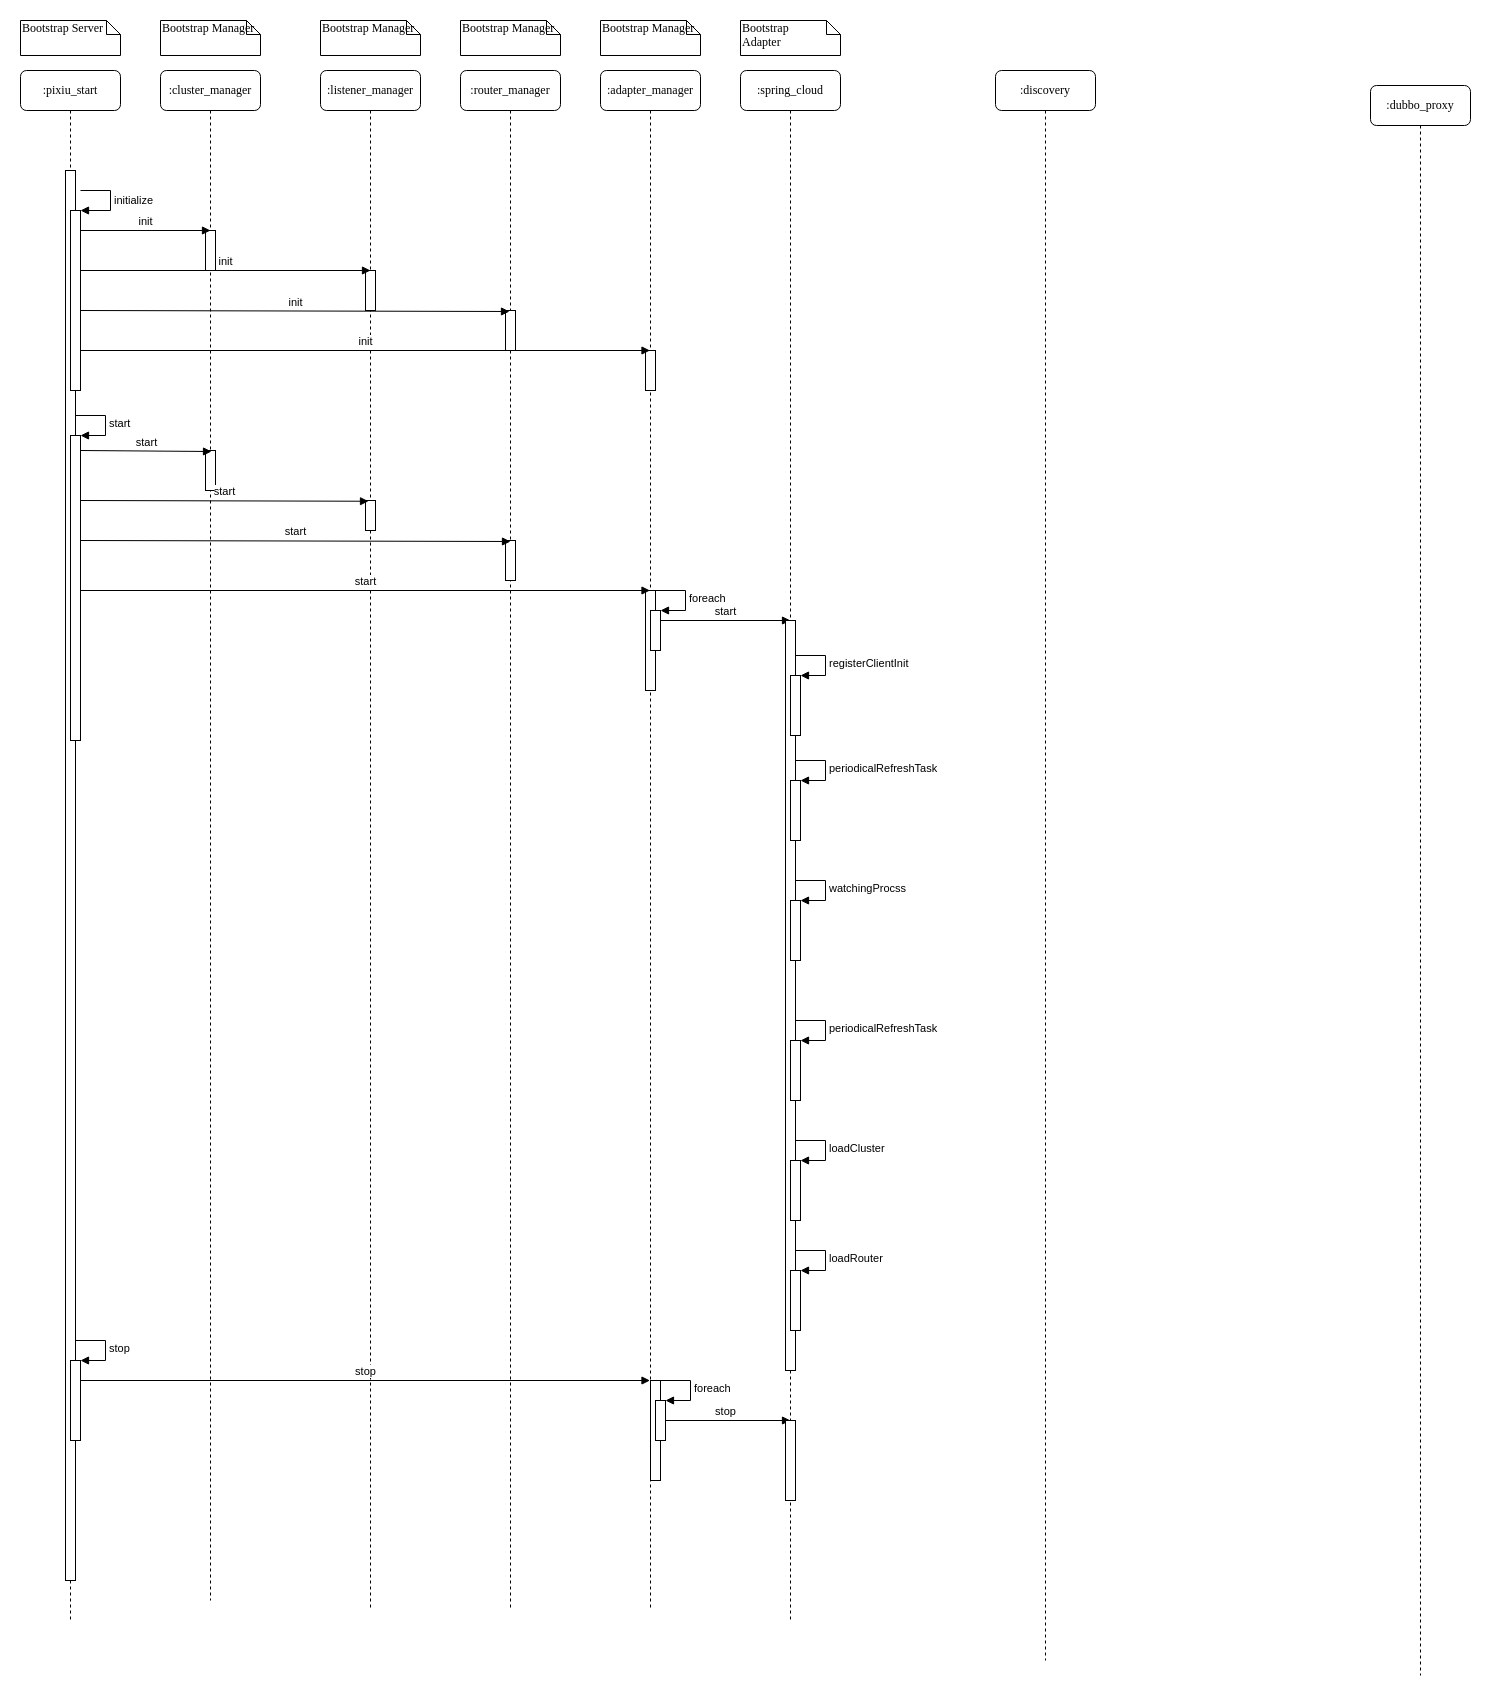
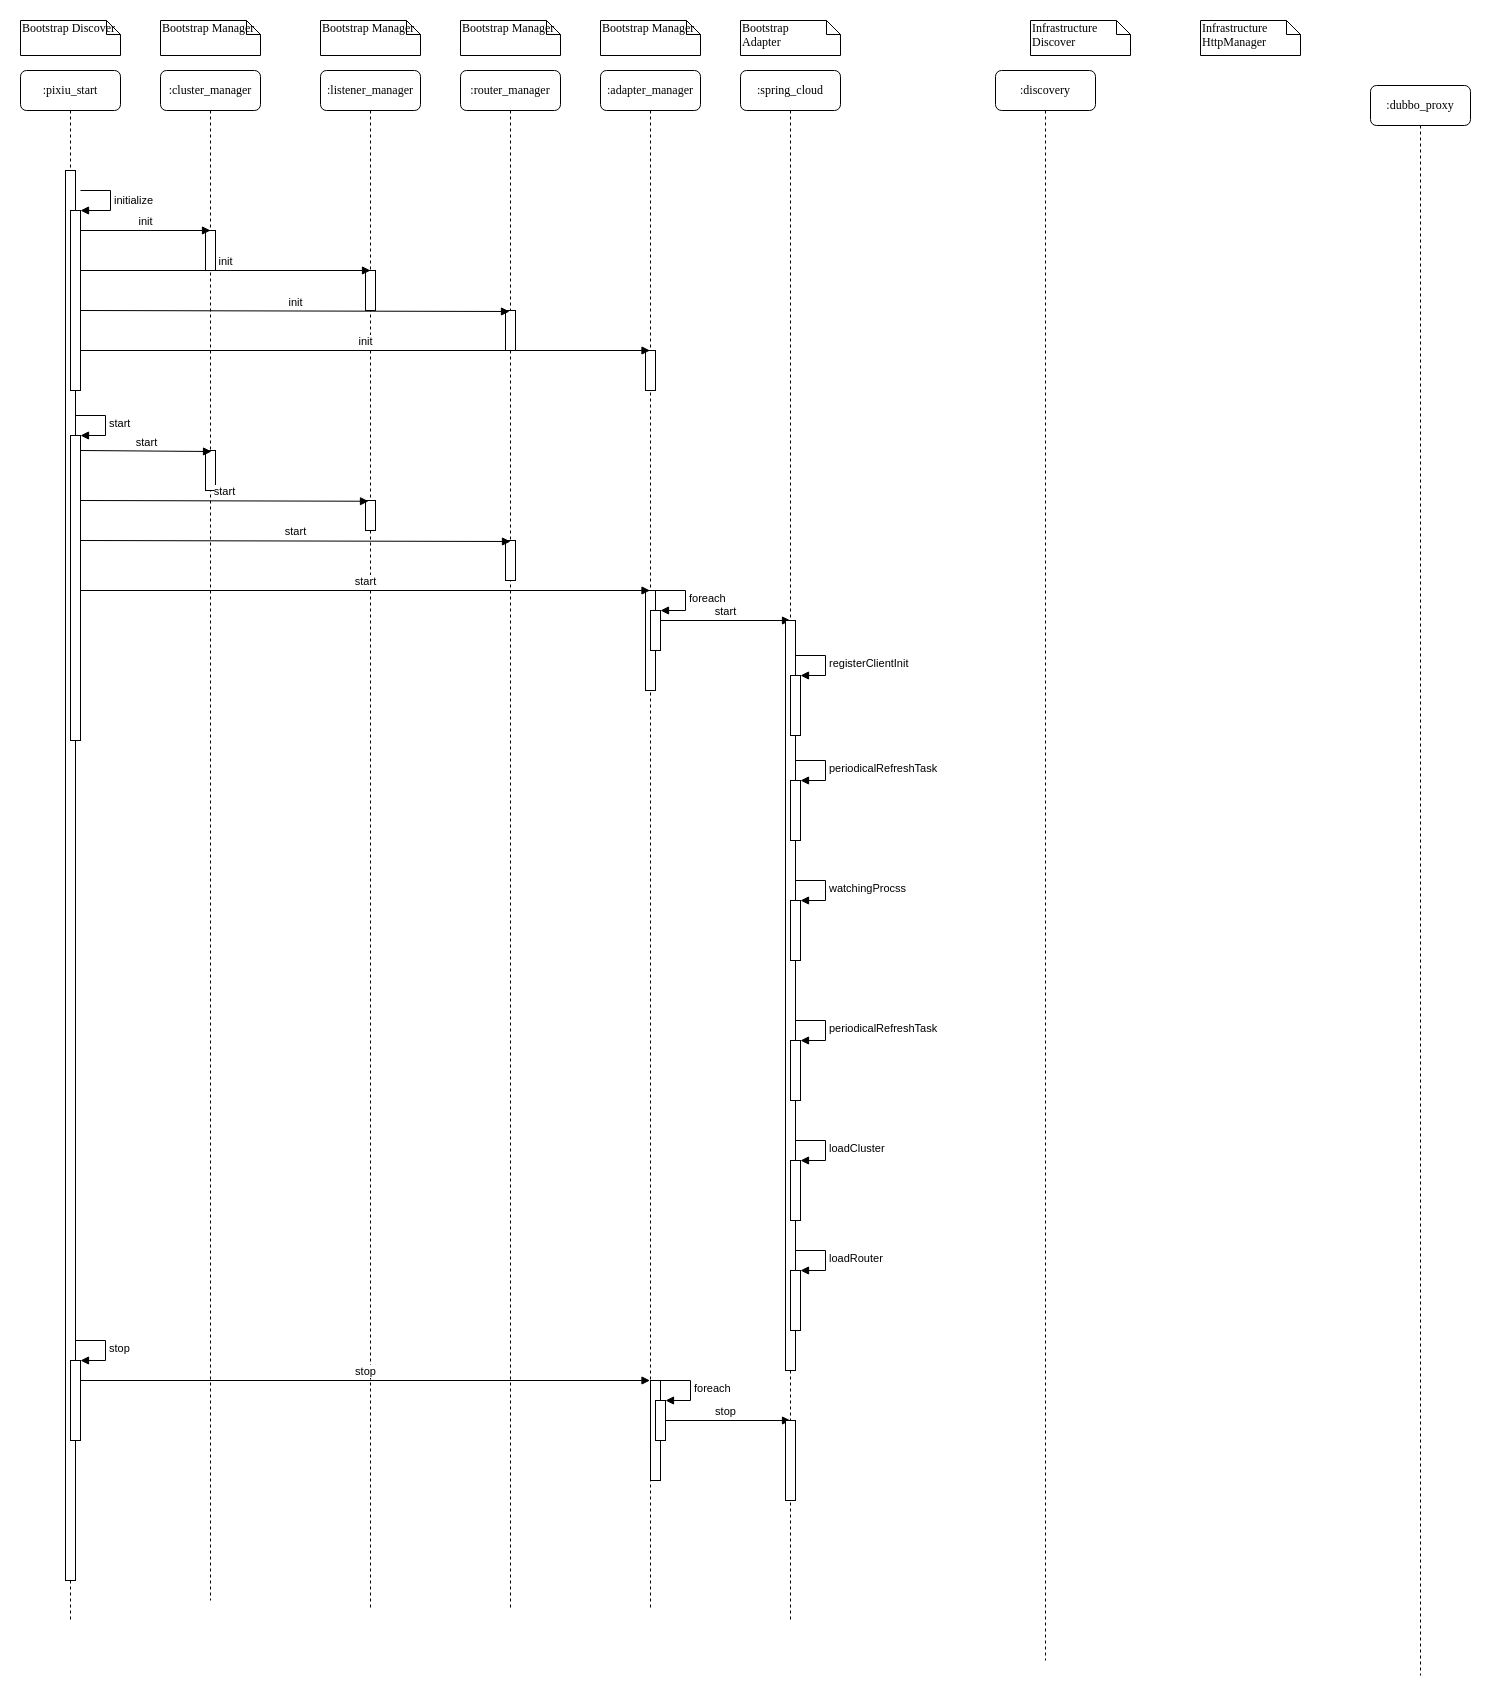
node "Bootstrap Server": label "Bootstrap Server" -> "Bootstrap Discover"
node "Infrastructure Discover": added
node "Infrastructure HttpManager": added
